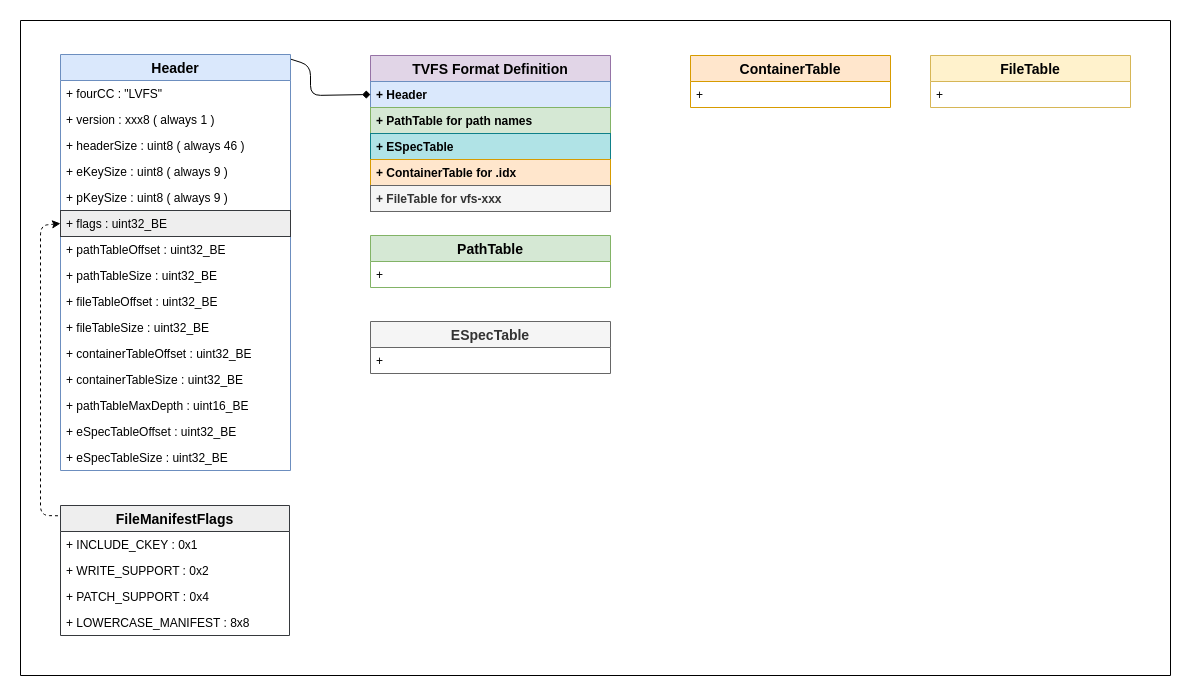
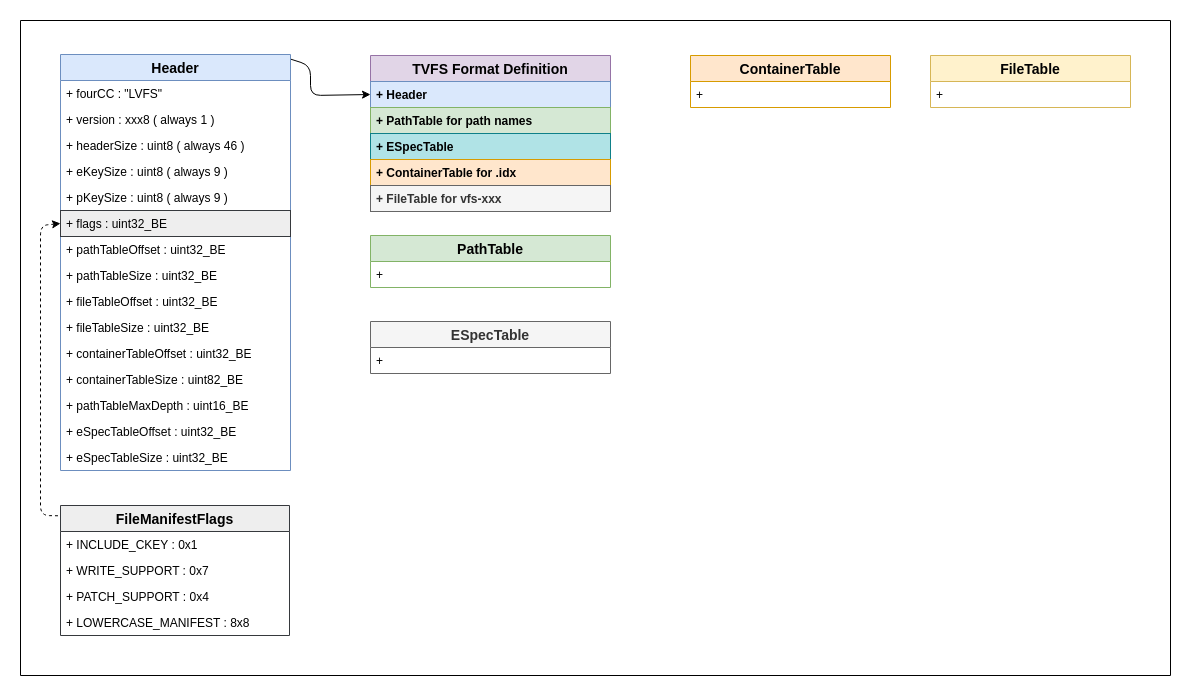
edge "Header" -> "+ Header": arrowhead diamond -> classic
node "+ containerTableSize : uint32_BE": label "+ containerTableSize : uint32_BE" -> "+ containerTableSize : uint82_BE"
node "+ WRITE_SUPPORT : 0x2": label "+ WRITE_SUPPORT : 0x2" -> "+ WRITE_SUPPORT : 0x7"
